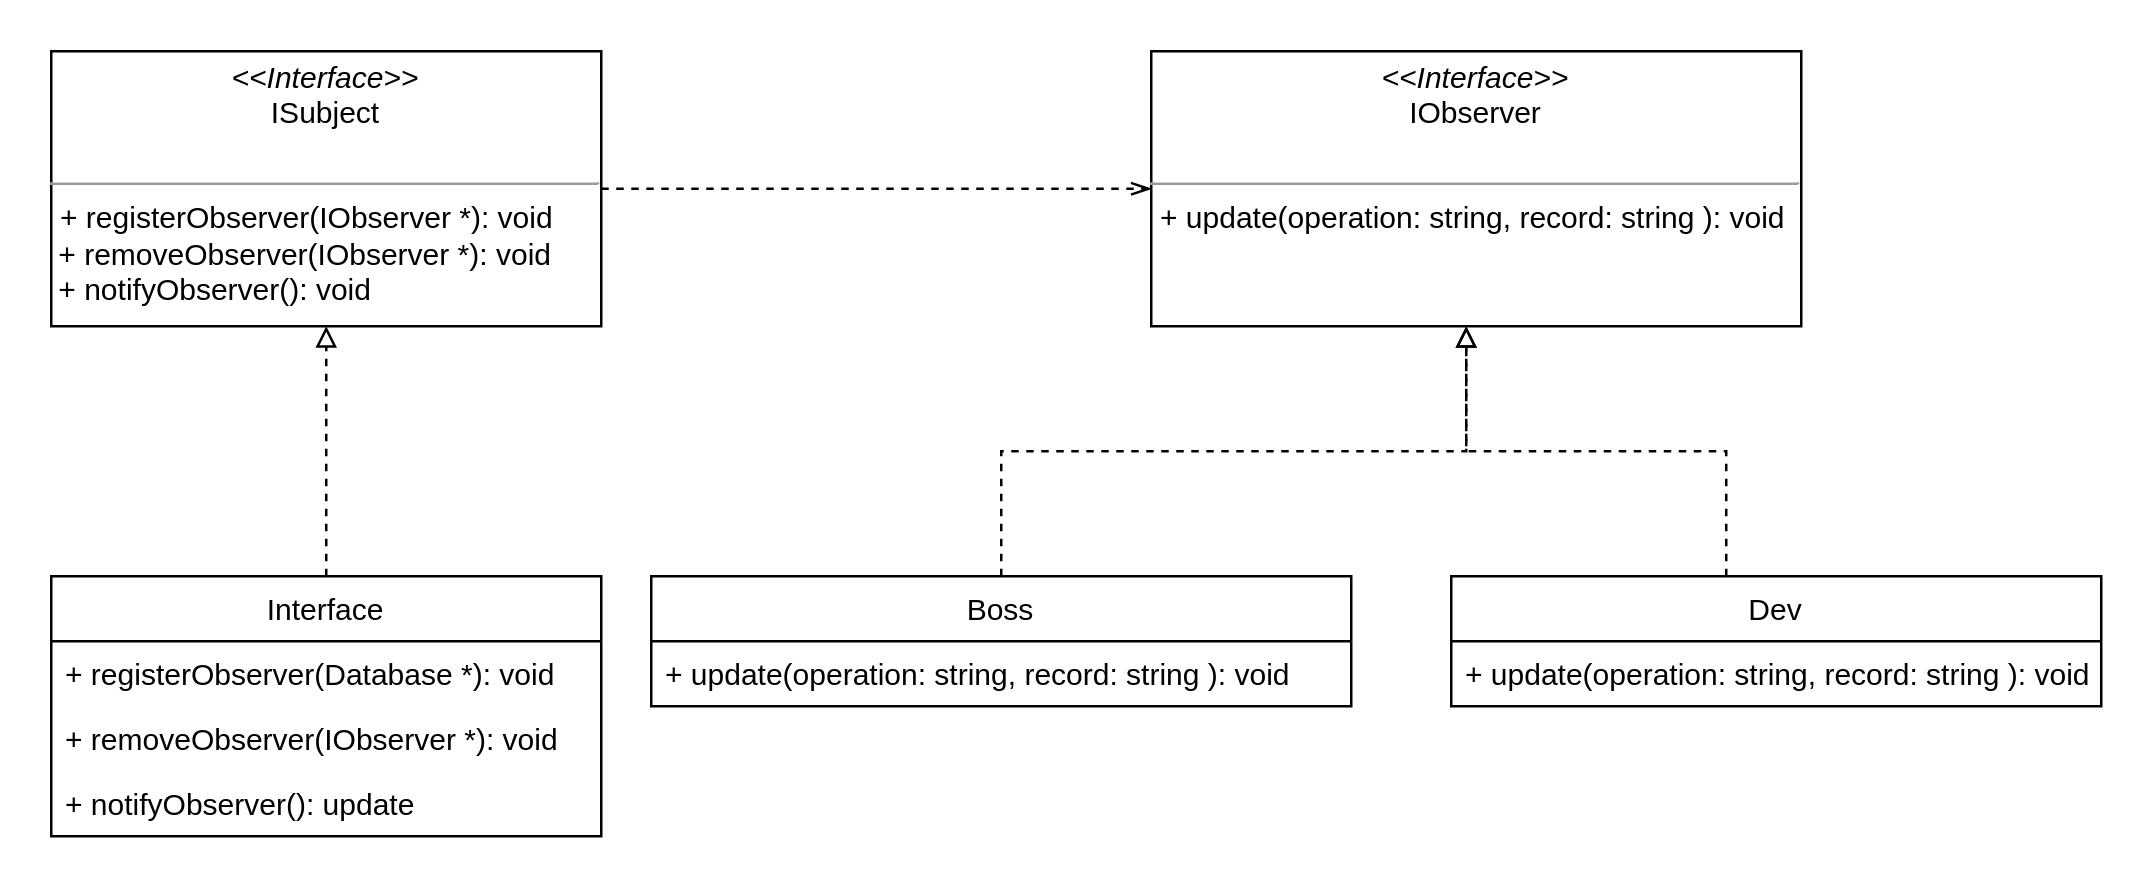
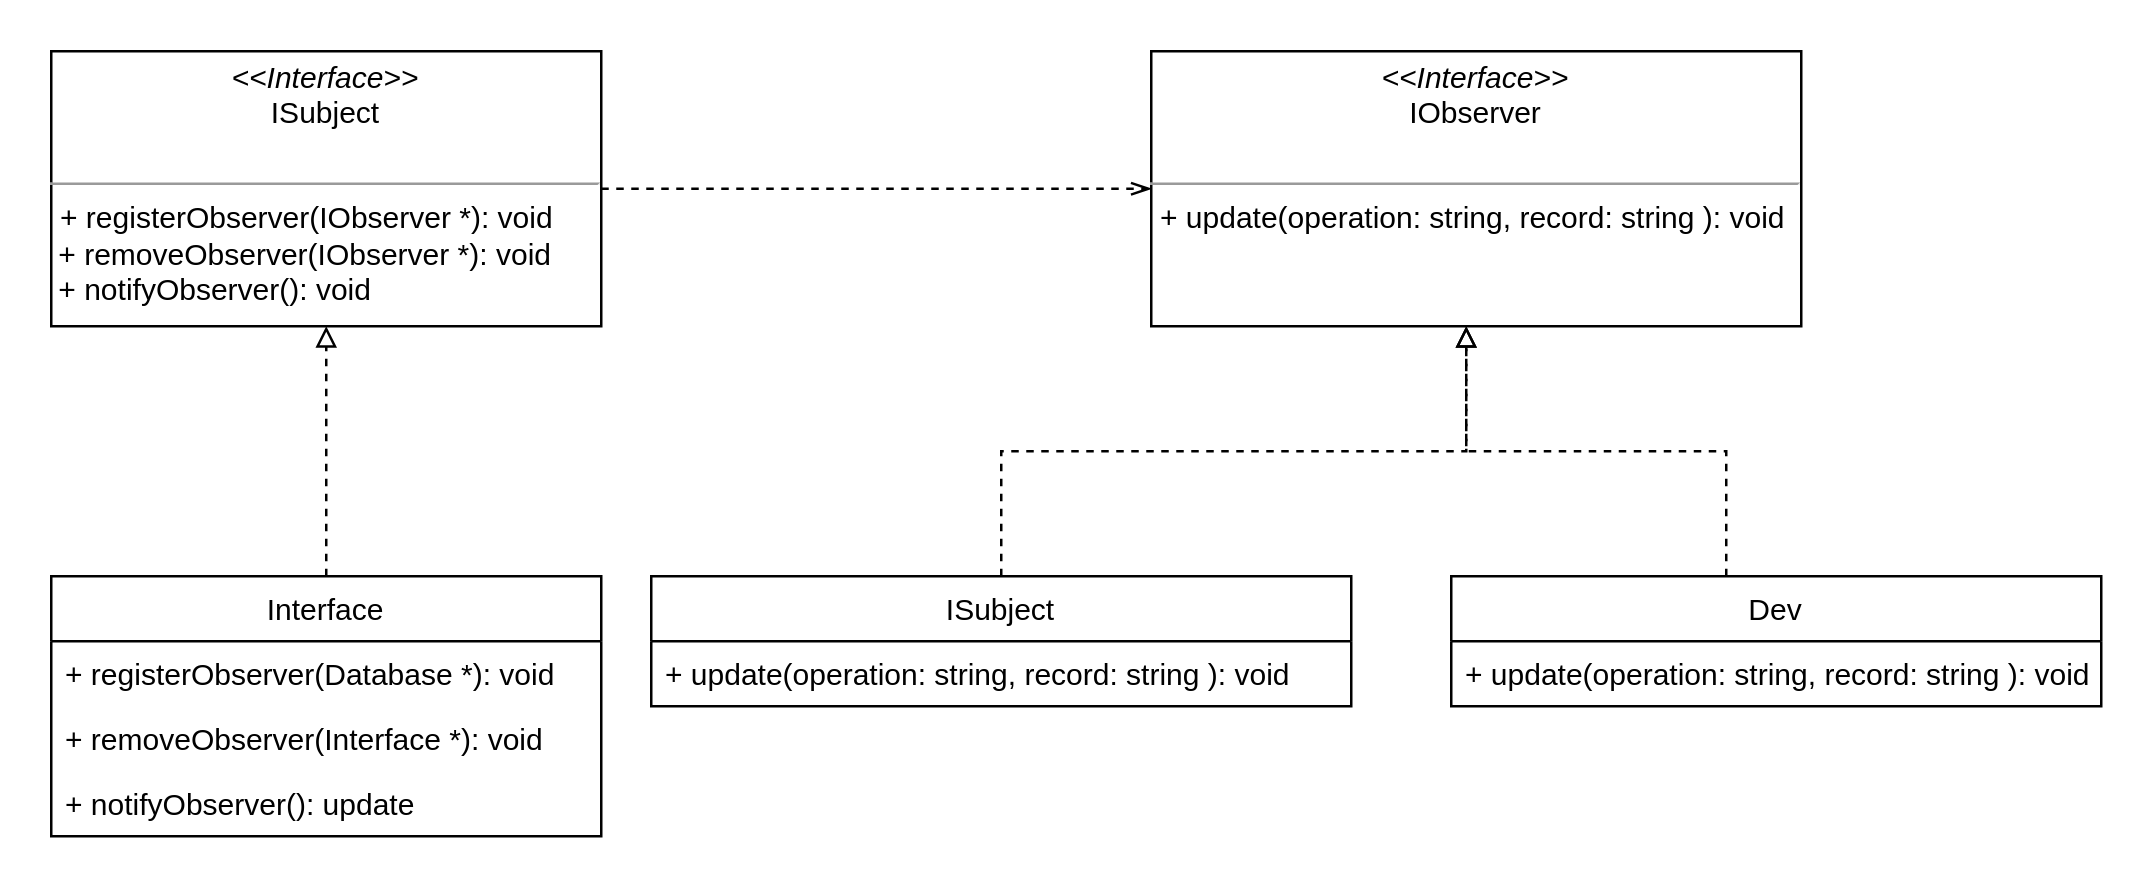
node "Boss": label "Boss" -> "ISubject"
node "+ removeObserver(IObserver *): void": label "+ removeObserver(IObserver *): void" -> "+ removeObserver(Interface *): void"
